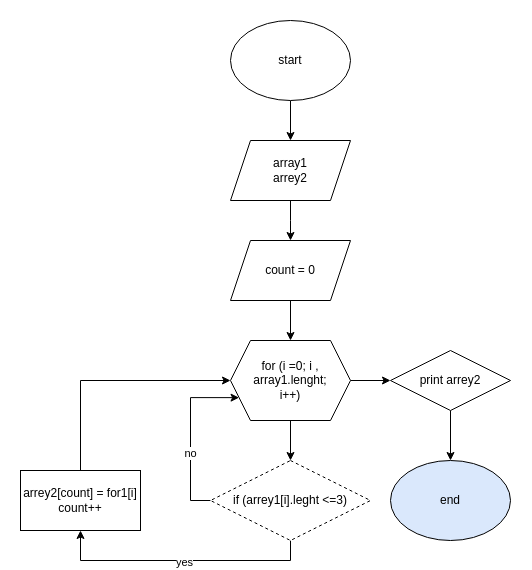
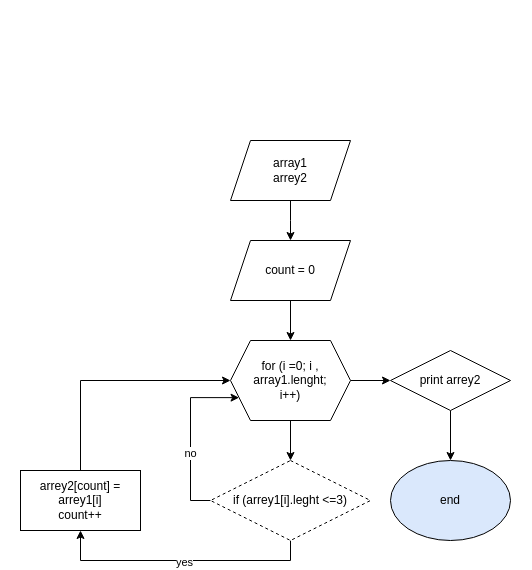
node "start": removed
edge "start" -> "array1 arrey2": removed
node "arrey2[count] = for1[i] count++": label "arrey2[count] = for1[i] count++" -> "arrey2[count] = arrey1[i] count++"
